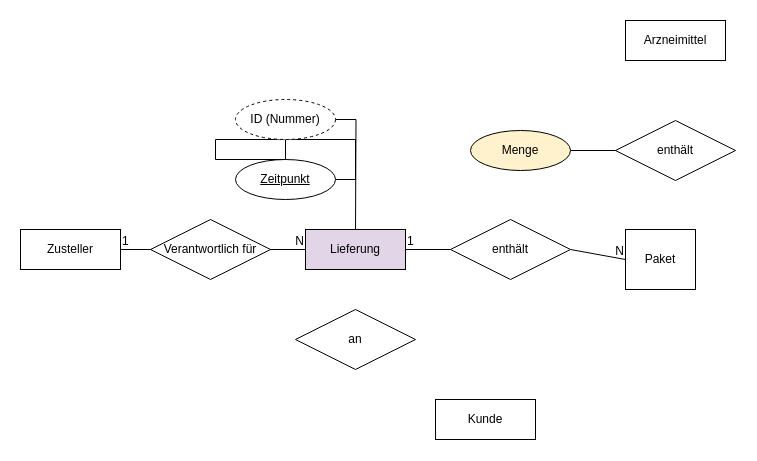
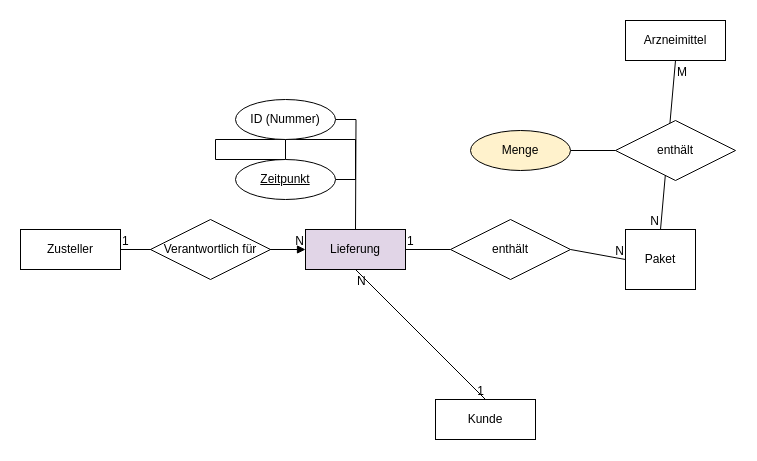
edge "Arzneimittel" -- "Paket": added, labels "M", "N"
node "ID (Nummer)": style dashed -> solid
edge "Zusteller" -- "Lieferung": arrowhead none -> block
edge "Lieferung" -- "Kunde": added, labels "N", "1"
node "an": removed
